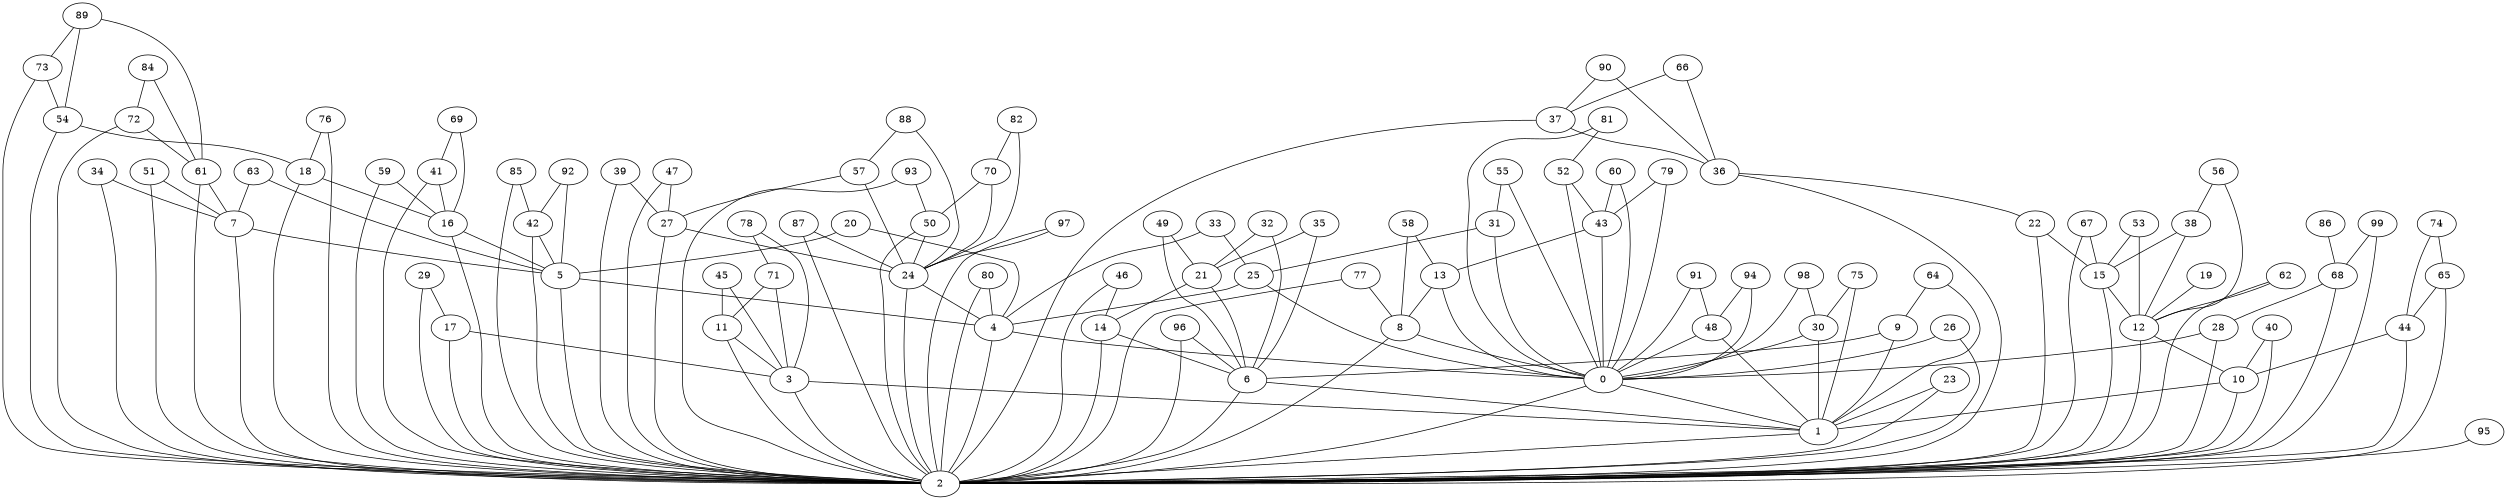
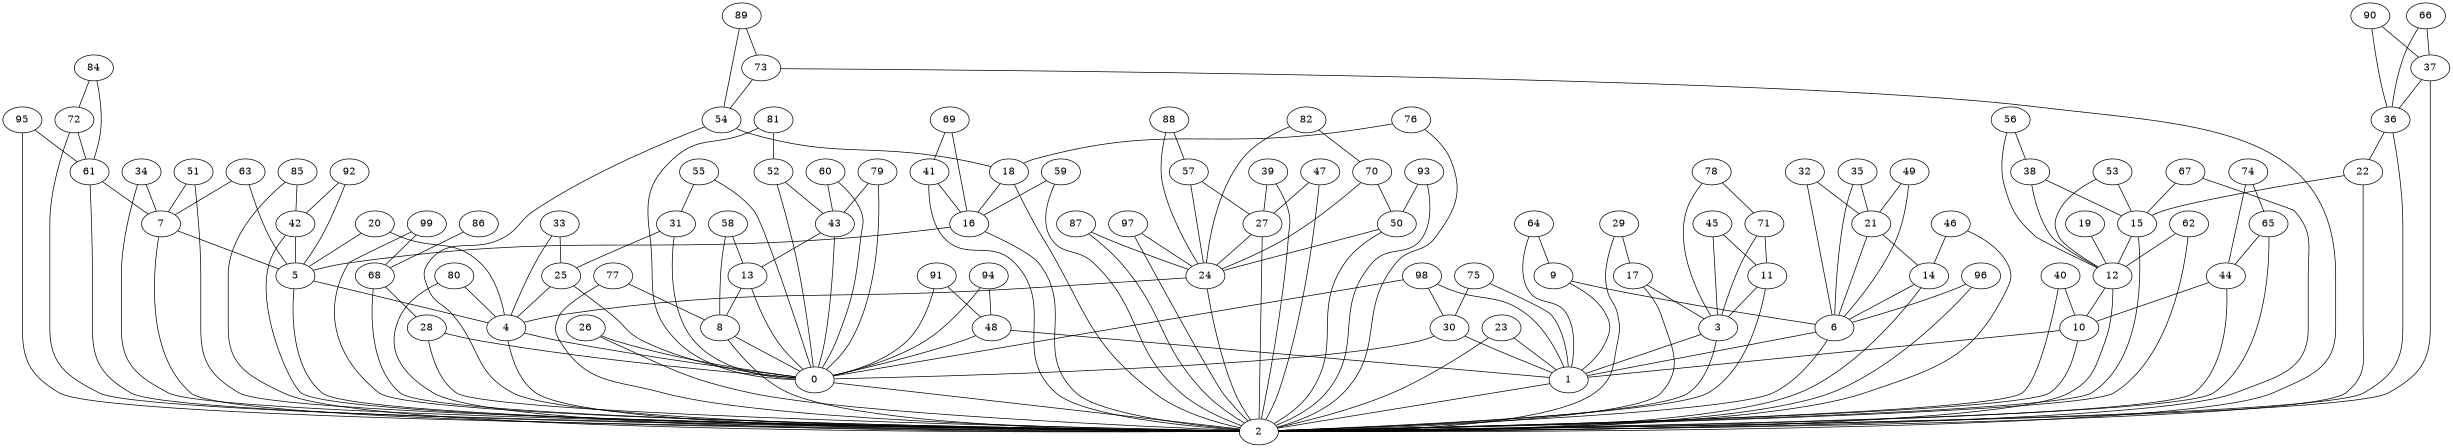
edge "89" -- "61": now "95" -- "61"
edge "0" -- "1": now "98" -- "1"
